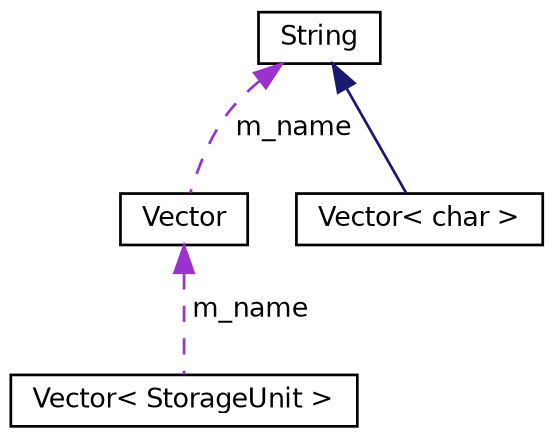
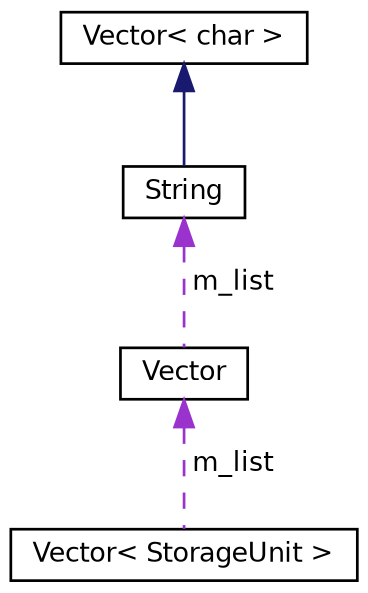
edge "Vector" -> "String": label " m_name" -> " m_list"
edge "Vector< char >" -> "String": reversed
edge "Vector< StorageUnit >" -> "Vector": label " m_name" -> " m_list"
